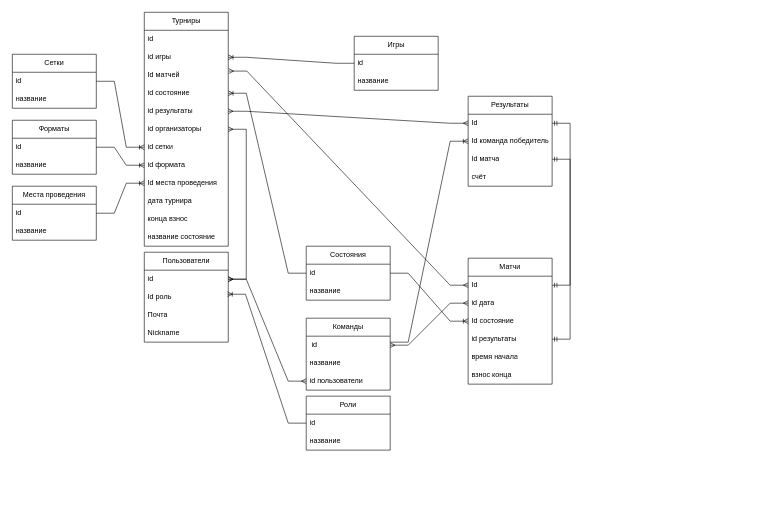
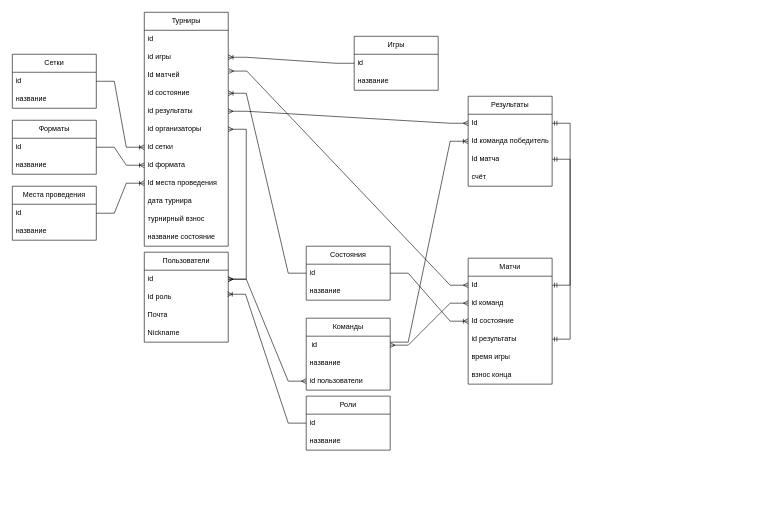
node "конца взнос": label "конца взнос" -> "турнирный взнос"
node "id дата": label "id дата" -> "id команд"
node "время начала": label "время начала" -> "время игры"
